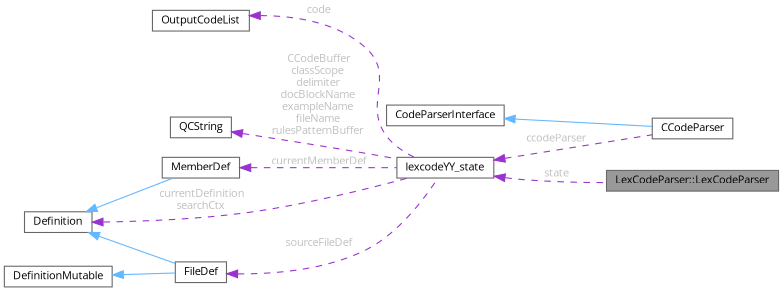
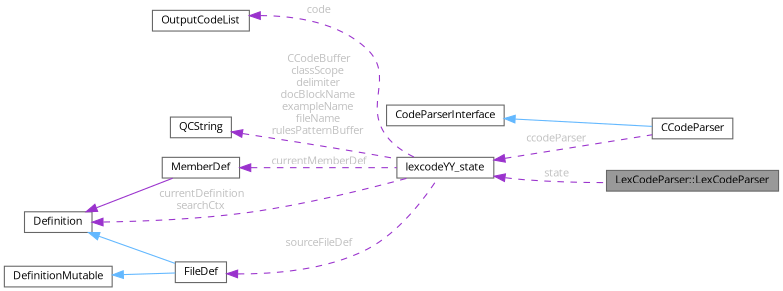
edge "MemberDef" -> "Definition": color steelblue1 -> darkorchid3
